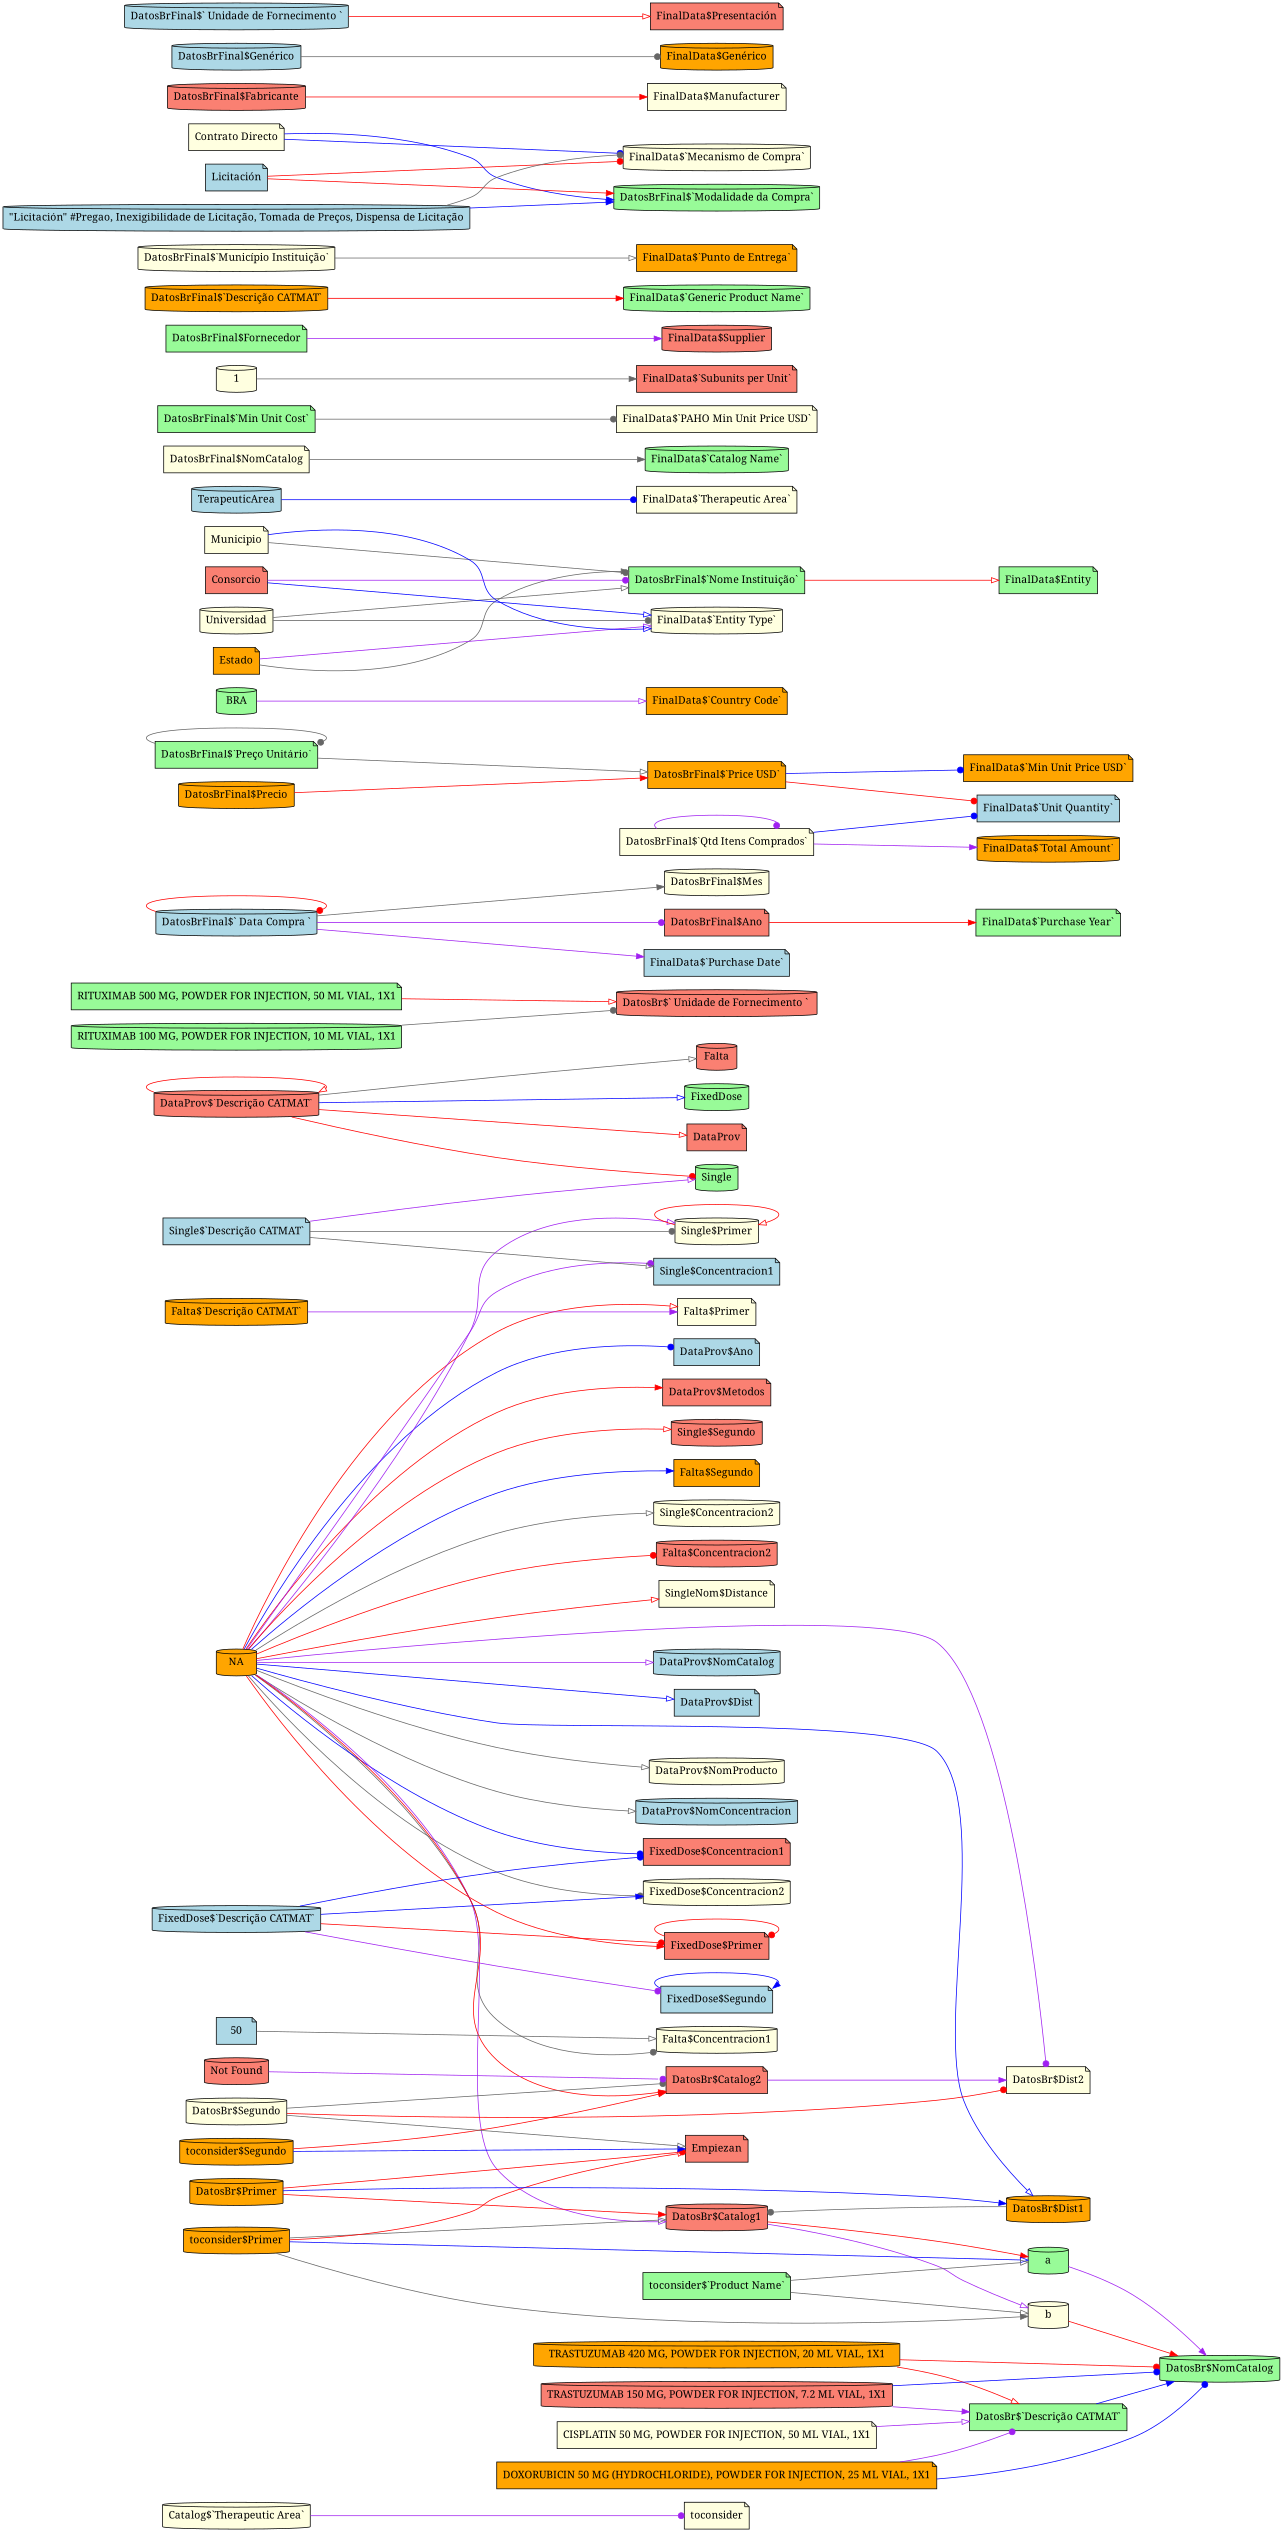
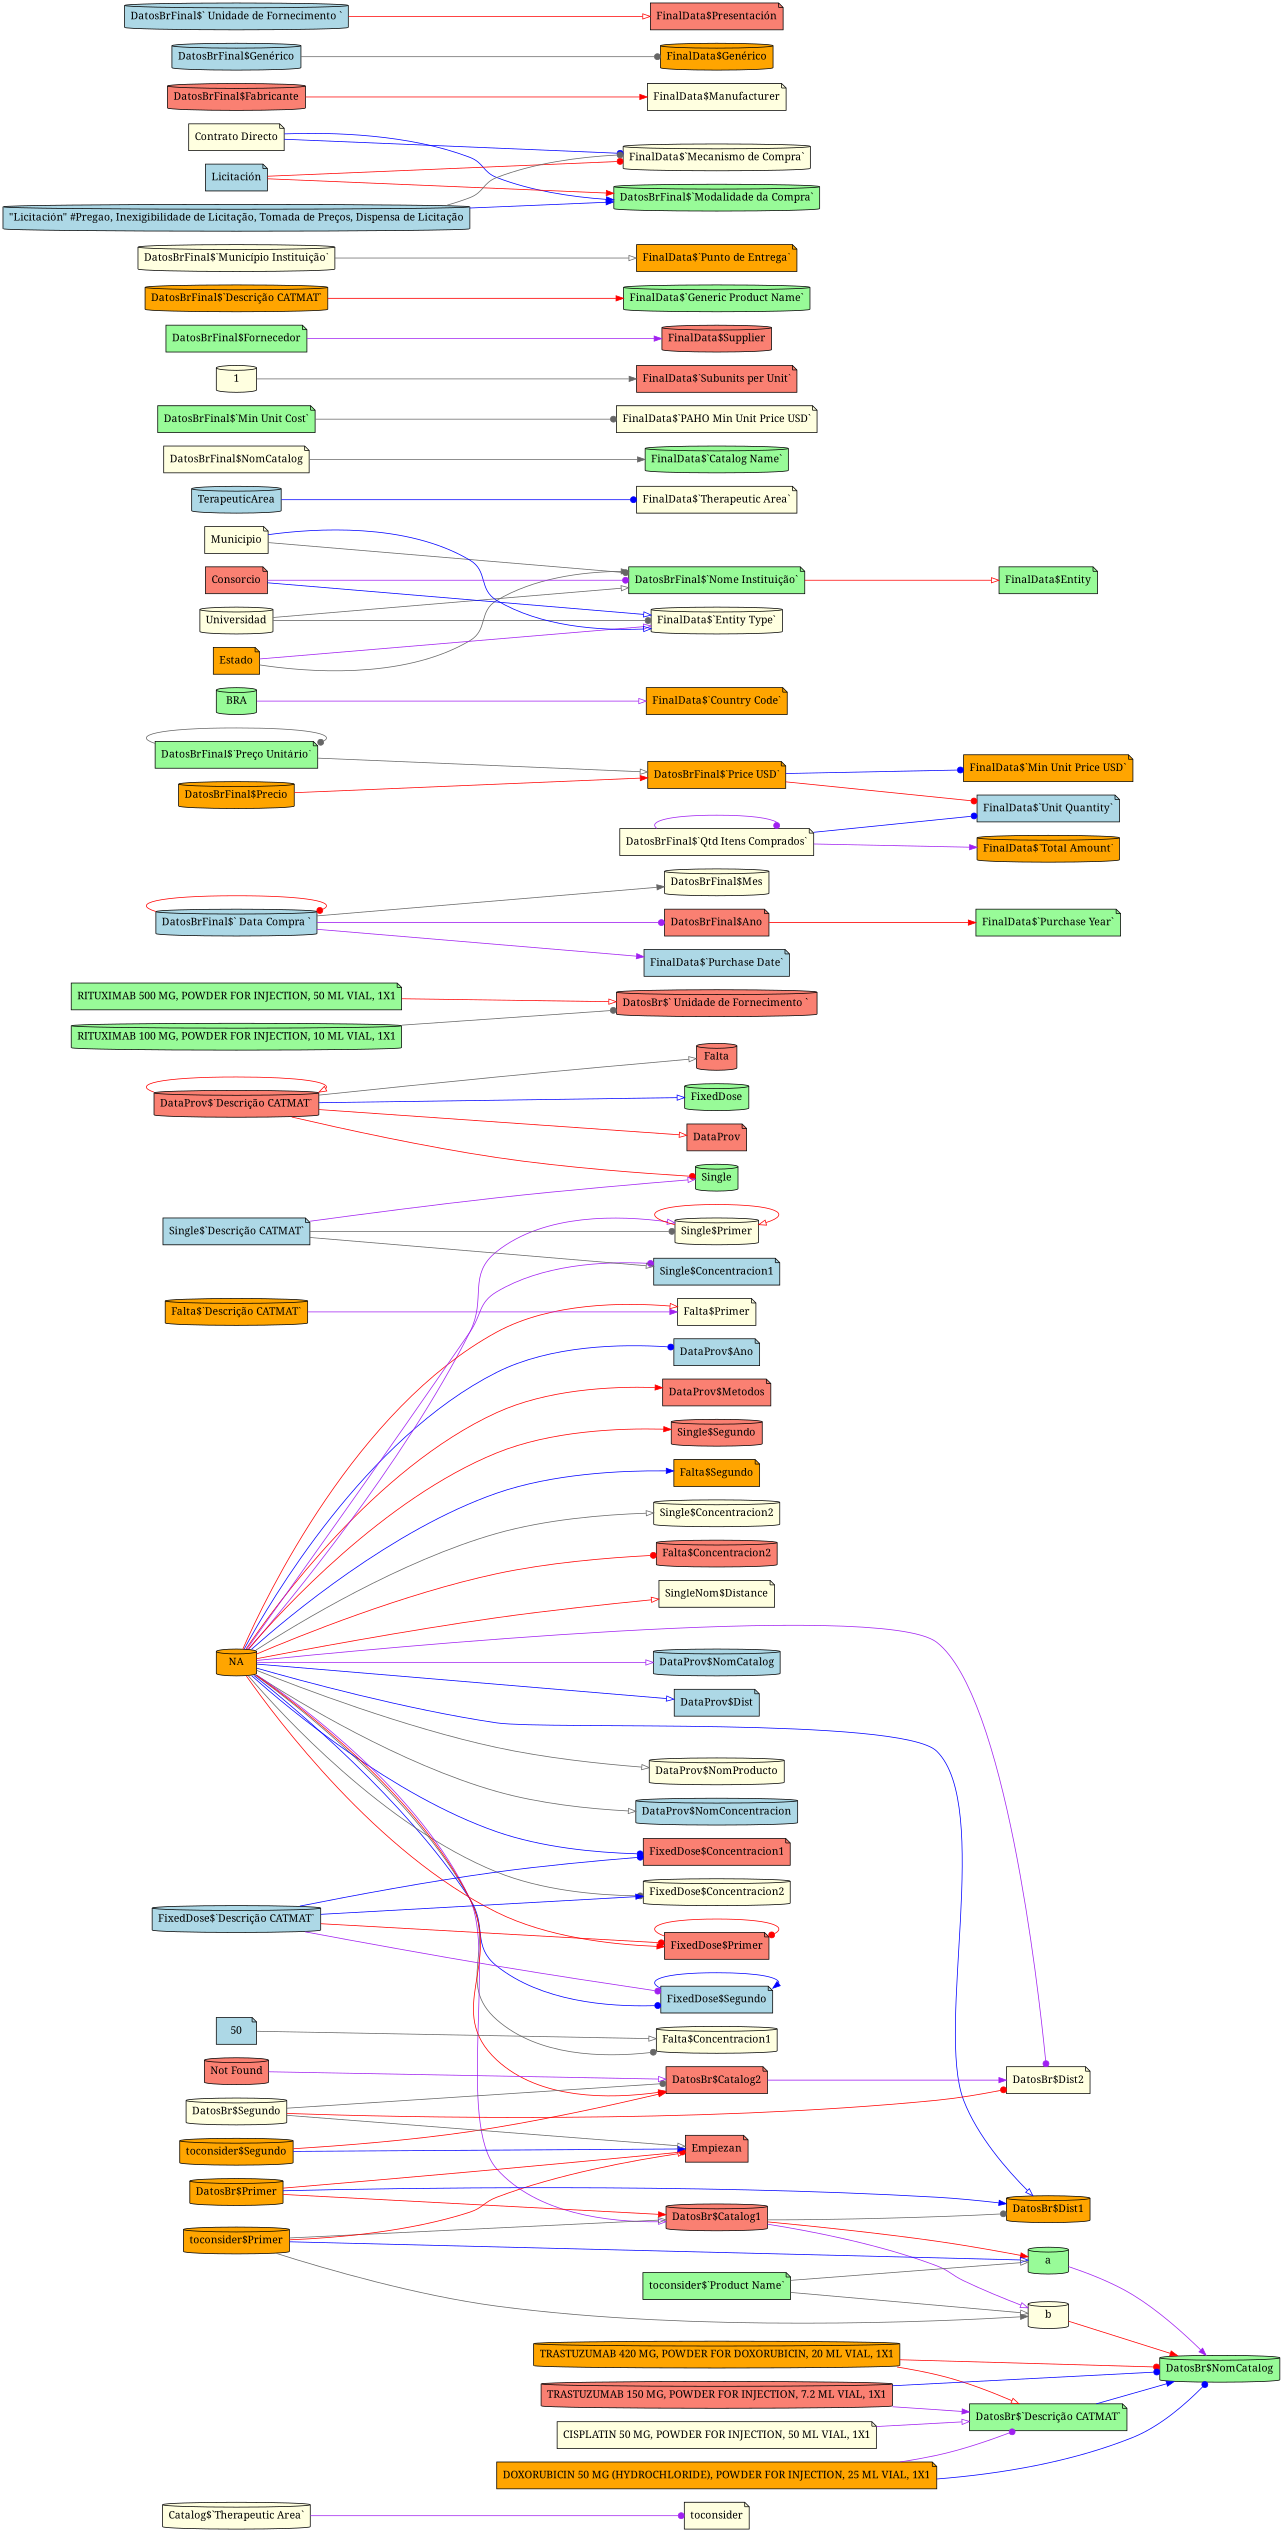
edge "NA" -> "Single$Segundo": arrowhead onormal -> normal
edge "NA" -> "FixedDose$Segundo": added
edge "Not Found" -> "DatosBr$Catalog2": arrowhead dot -> onormal
edge "DatosBr$Dist1" -> "DatosBr$Catalog1": reversed
node "TRASTUZUMAB 420 MG, POWDER FOR INJECTION, 20 ML VIAL, 1X1": label "TRASTUZUMAB 420 MG, POWDER FOR INJECTION, 20 ML VIAL, 1X1" -> "TRASTUZUMAB 420 MG, POWDER FOR DOXORUBICIN, 20 ML VIAL, 1X1"
